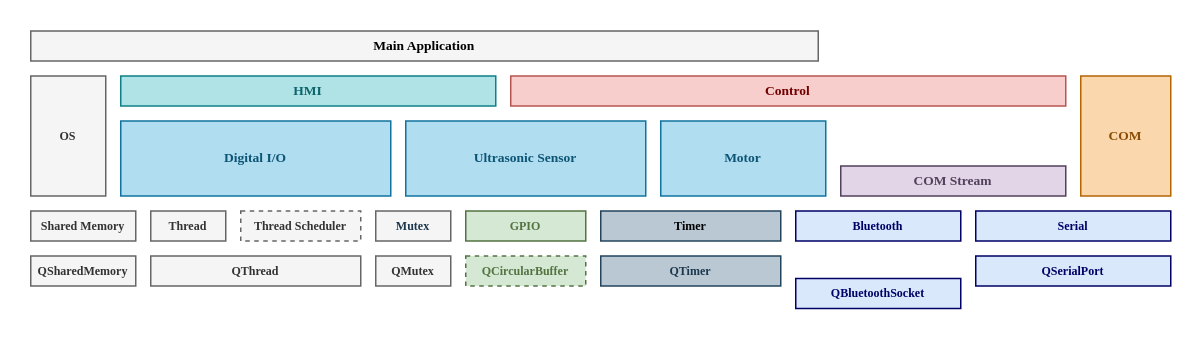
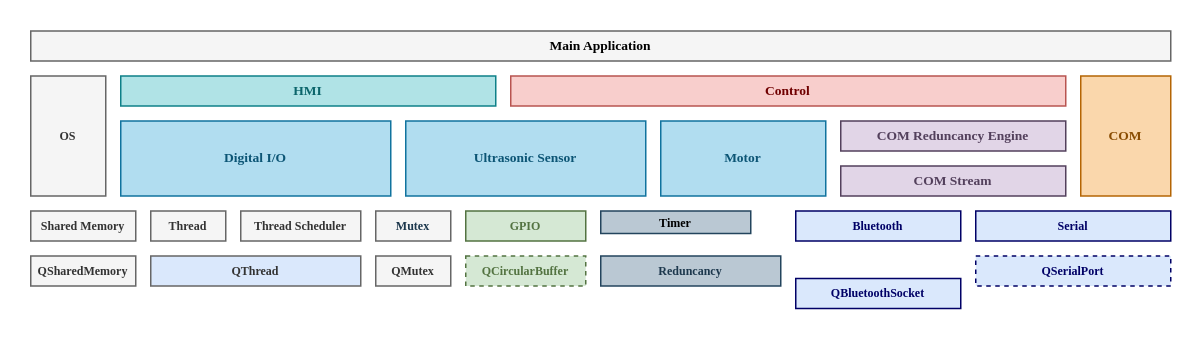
node "Main Application": size 788x30 -> 1140x30
node "COM Reduncancy Engine": added
node "Thread Scheduler": style dashed -> solid
node "Timer": size 180x30 -> 150x23
node "QThread": fillcolor #f5f5f5 -> #dae8fc
node "QTimer": label "QTimer" -> "Reduncancy"
node "QSerialPort": style solid -> dashed
